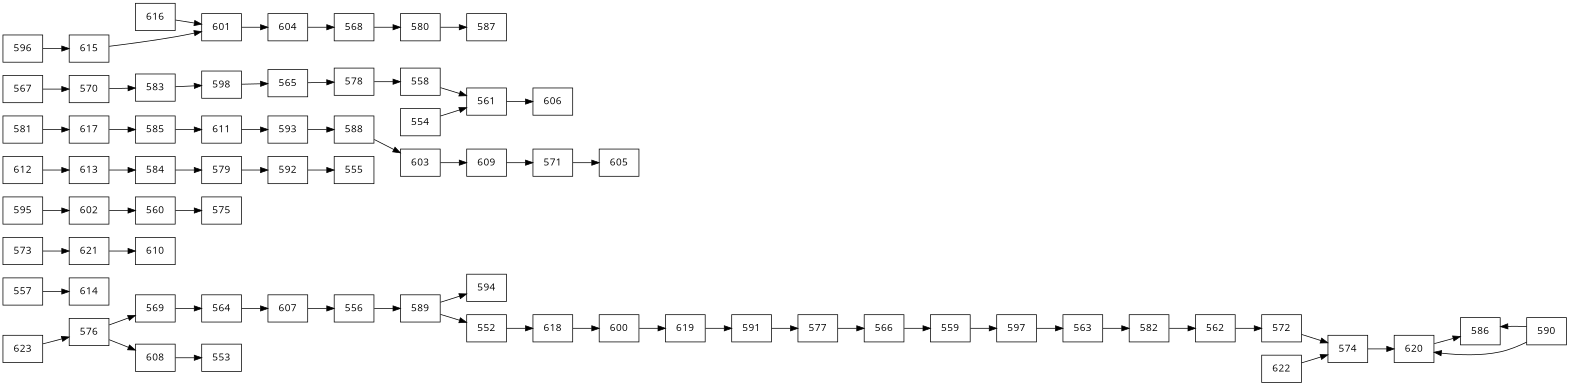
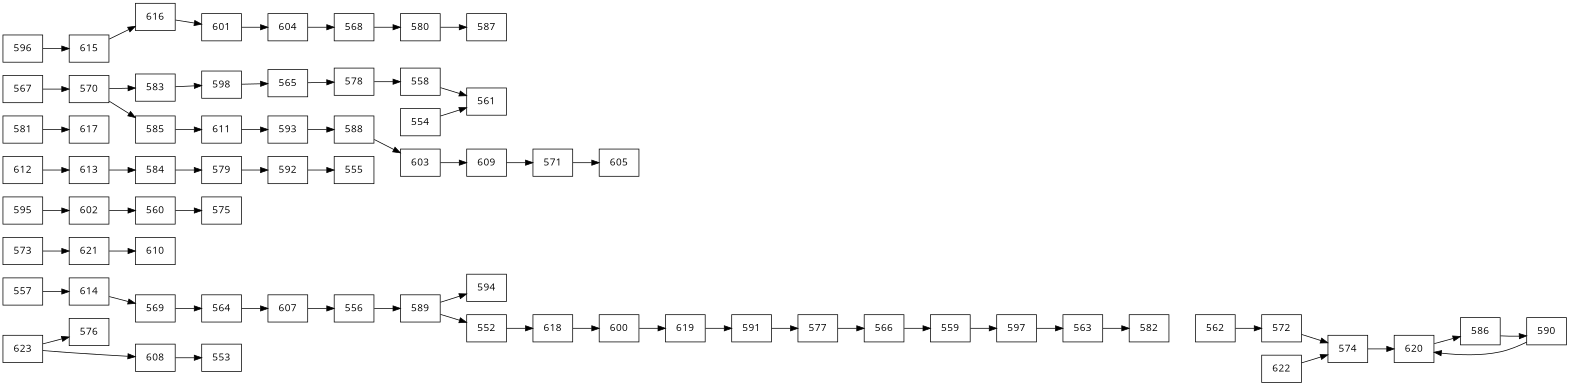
edge "615" -> "601": now "615" -> "616"
node "606": removed
edge "617" -> "585": now "570" -> "585"
edge "576" -> "569": now "614" -> "569"
edge "590" -> "586": reversed
edge "582" -> "562": removed
edge "576" -> "608": now "623" -> "608"
